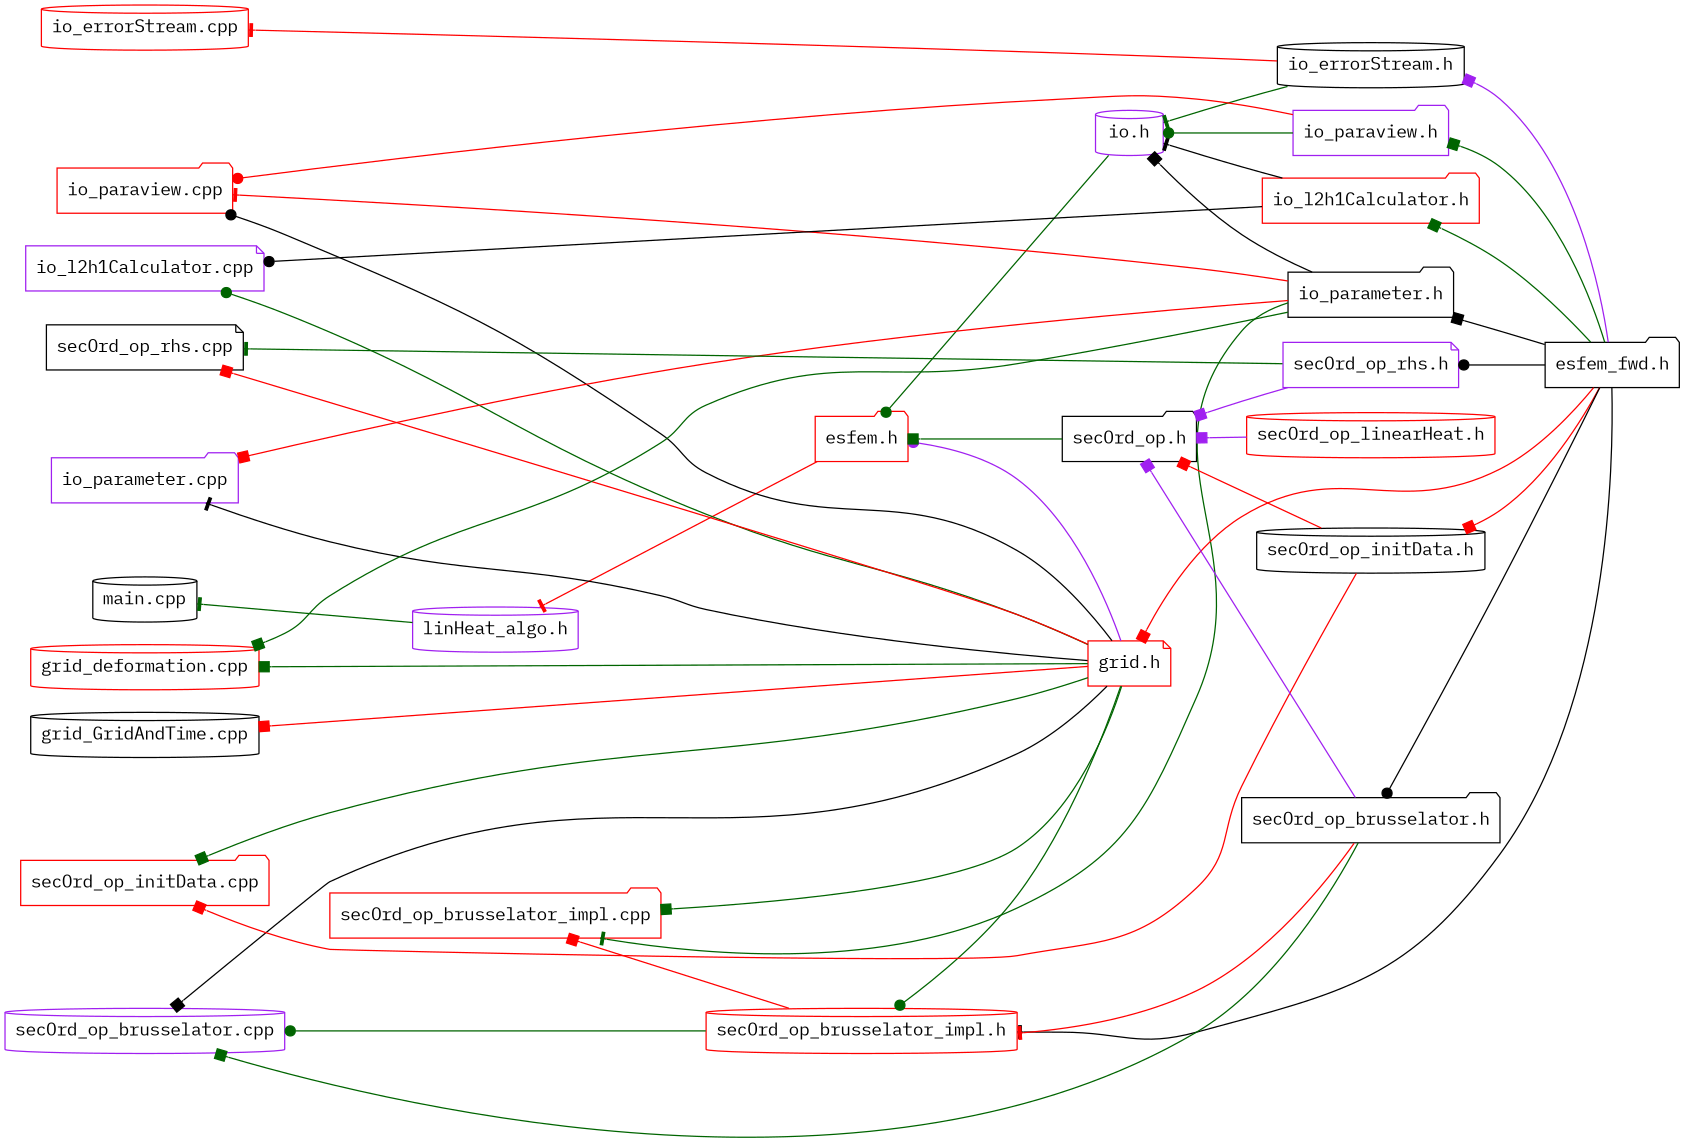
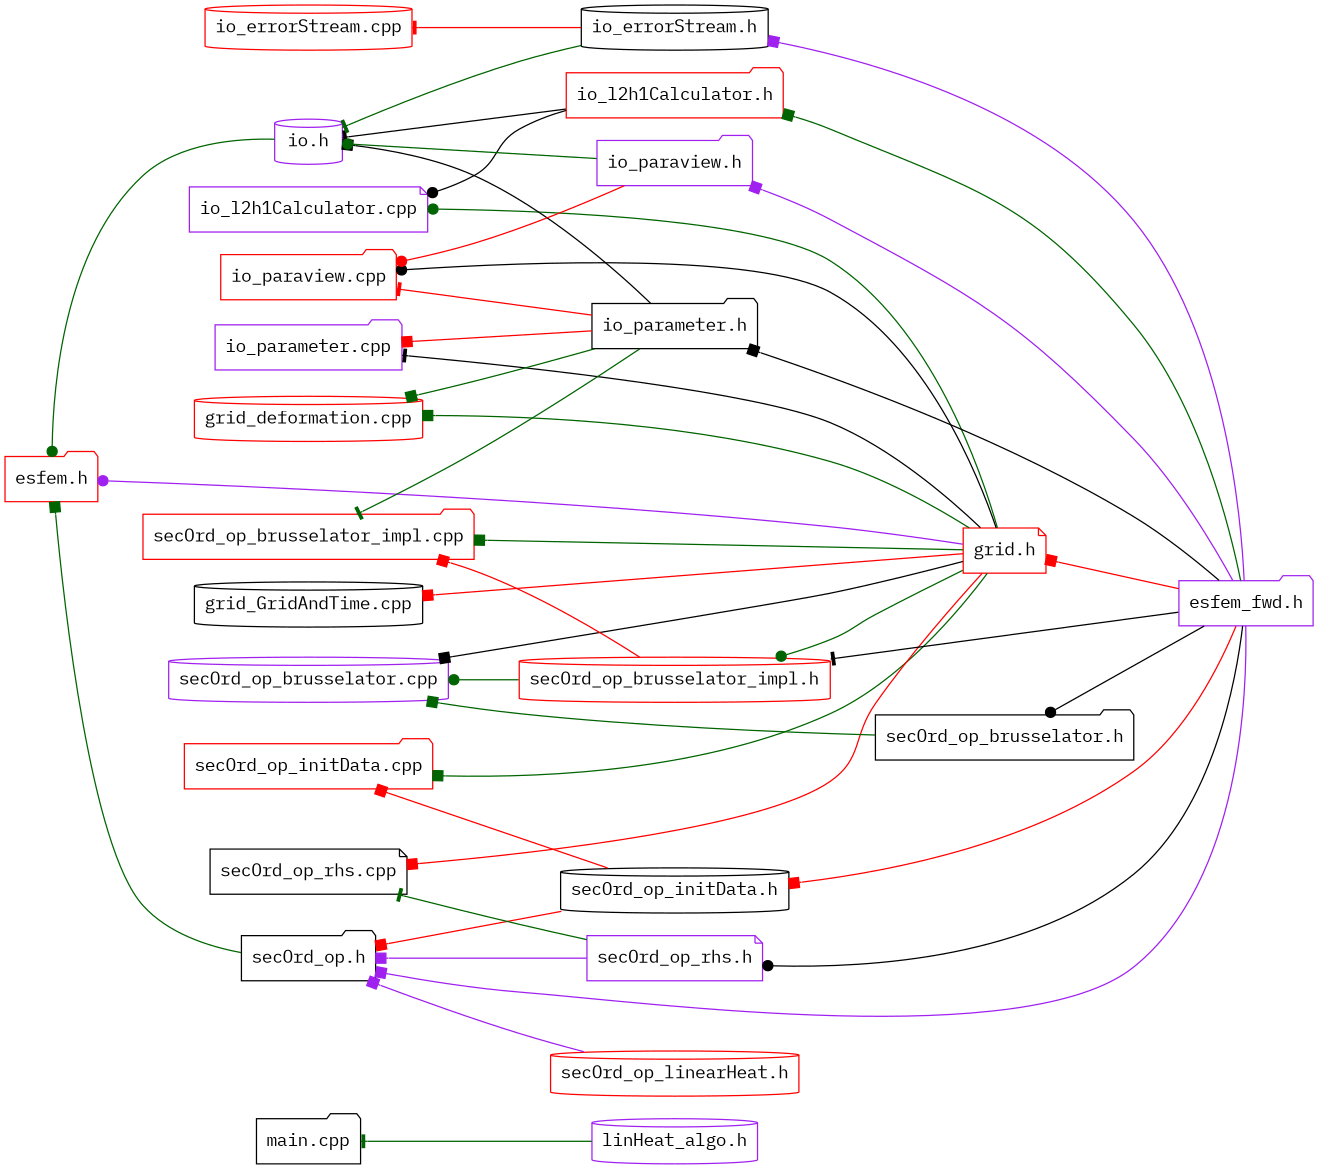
edge "esfem_fwd.h" -> "io_paraview.h": color darkgreen -> purple
node "esfem_fwd.h": color black -> purple
edge "esfem.h" -> "linHeat_algo.h": removed
node "main.cpp": shape cylinder -> folder
edge "secOrd_op_brusselator.h" -> "secOrd_op.h": now "esfem_fwd.h" -> "secOrd_op.h"
edge "secOrd_op_brusselator.h" -> "secOrd_op_brusselator_impl.h": removed
